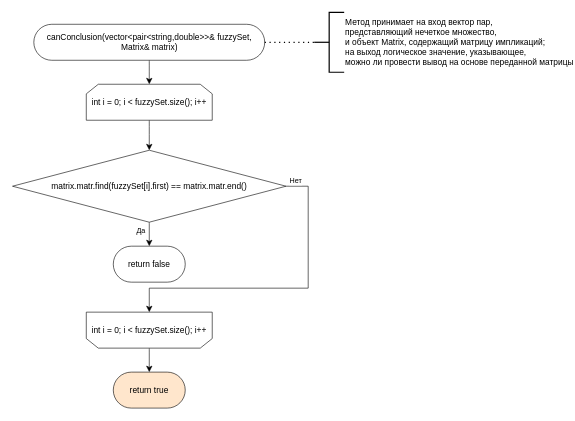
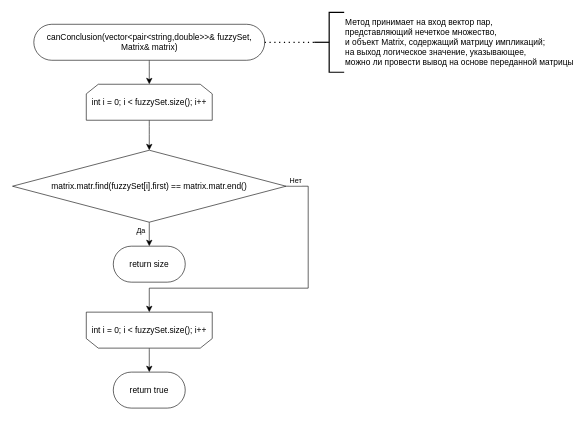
node "return false": label "return false" -> "return size"
node "return true": fillcolor #ffe6cc -> #ffffff
